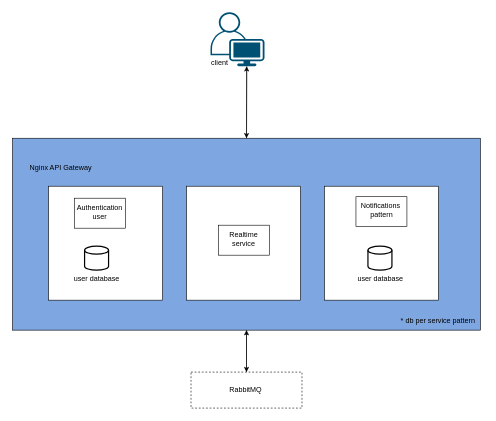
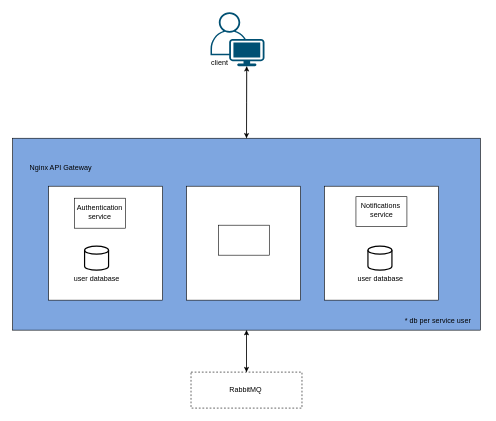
node "Notifications pattern": label "Notifications pattern" -> "Notifications service"
node "Authentication user": label "Authentication user" -> "Authentication service"
node "Realtime service": removed
node "* db per service pattern": label "* db per service pattern" -> "* db per service user"
